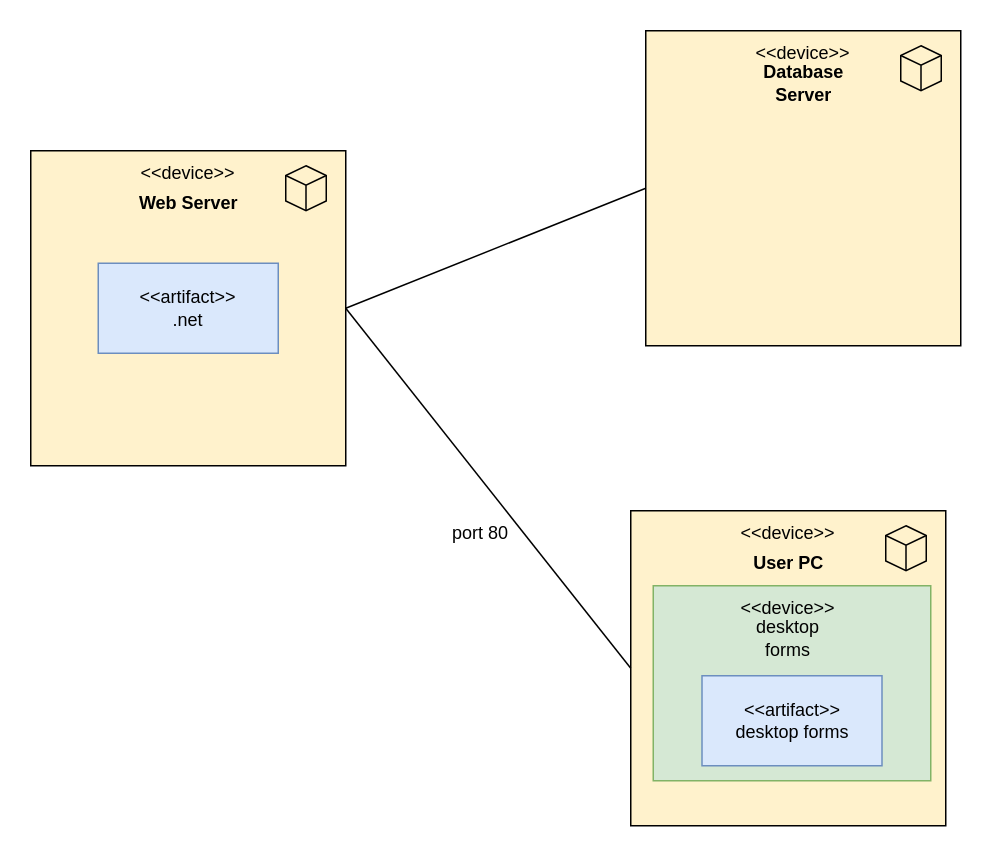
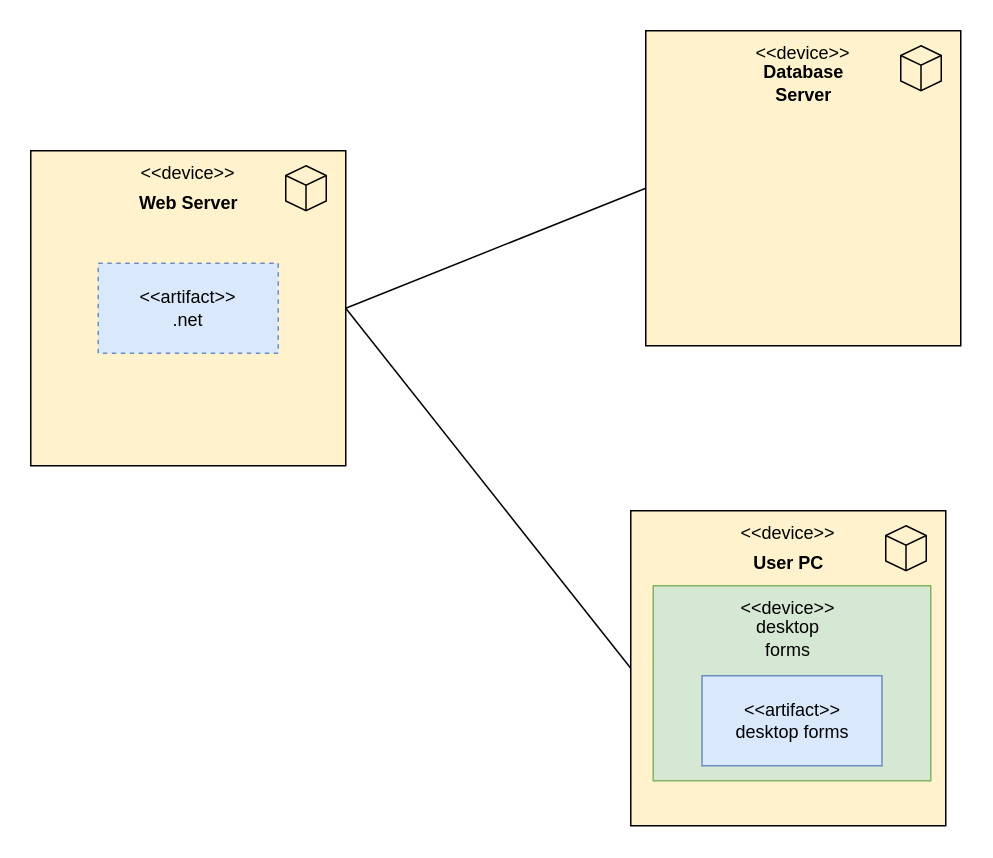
node "<<artifact>> .net": style solid -> dashed
node "port 80": removed
